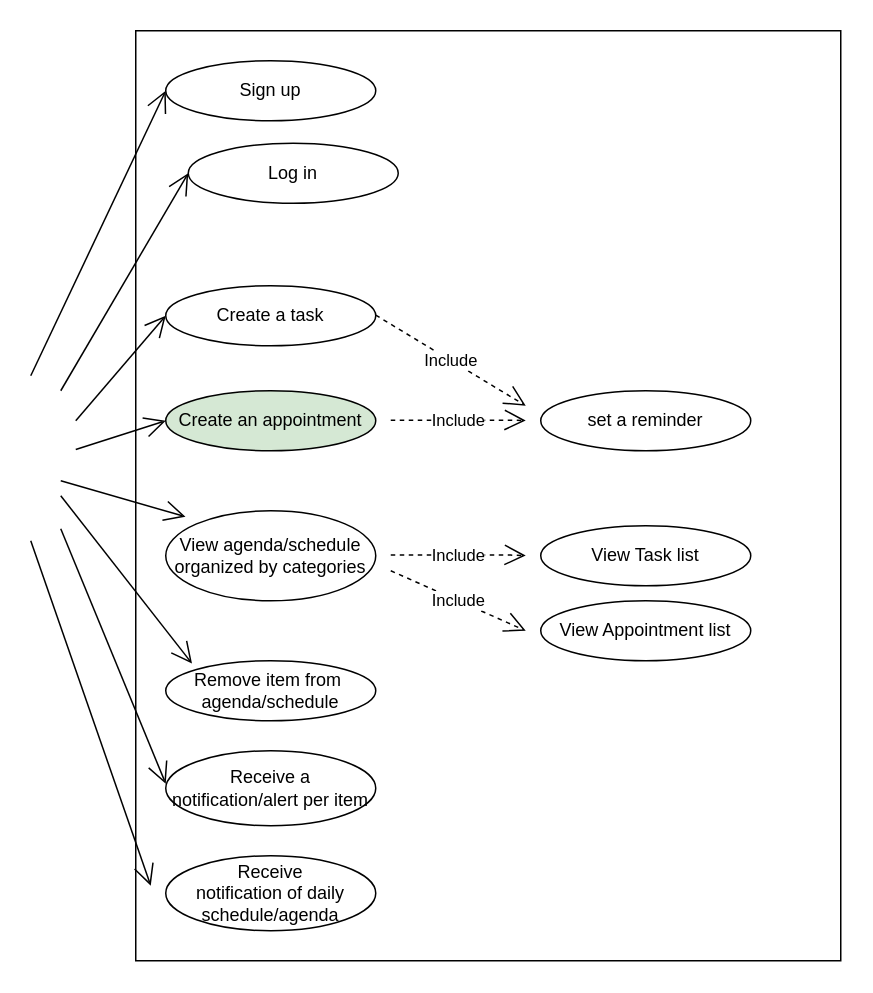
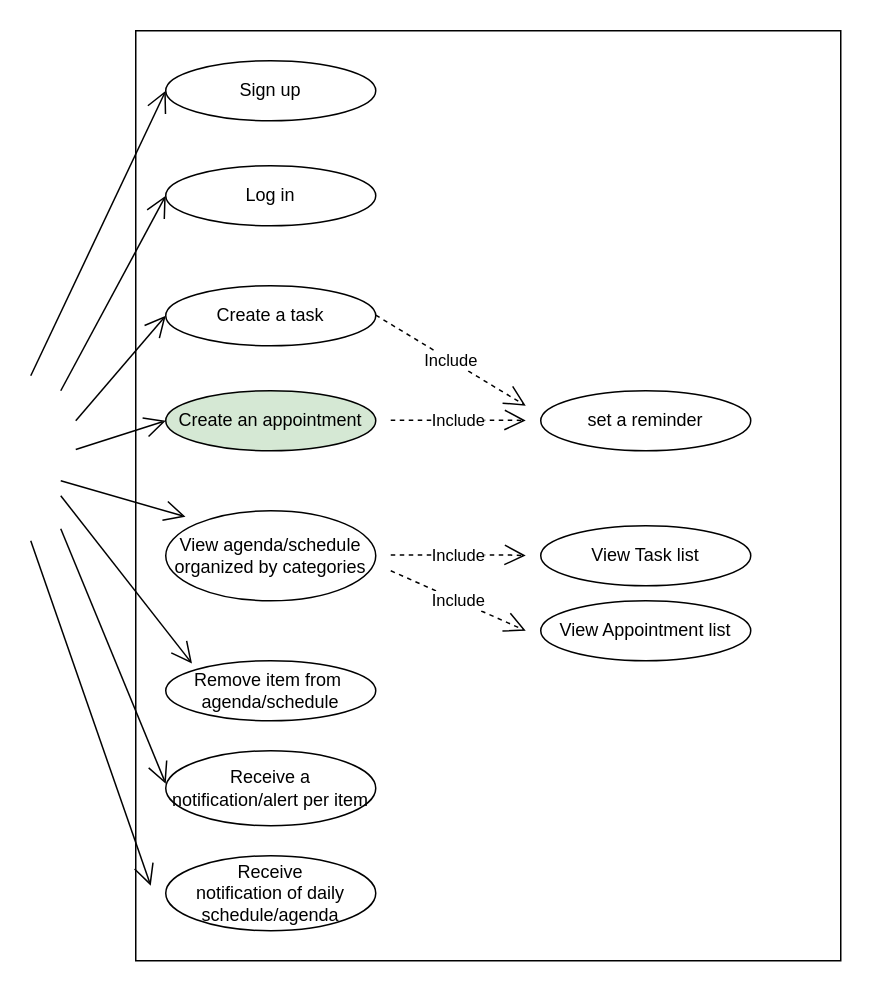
node "Log in": moved (293, 173) -> (271, 196)
